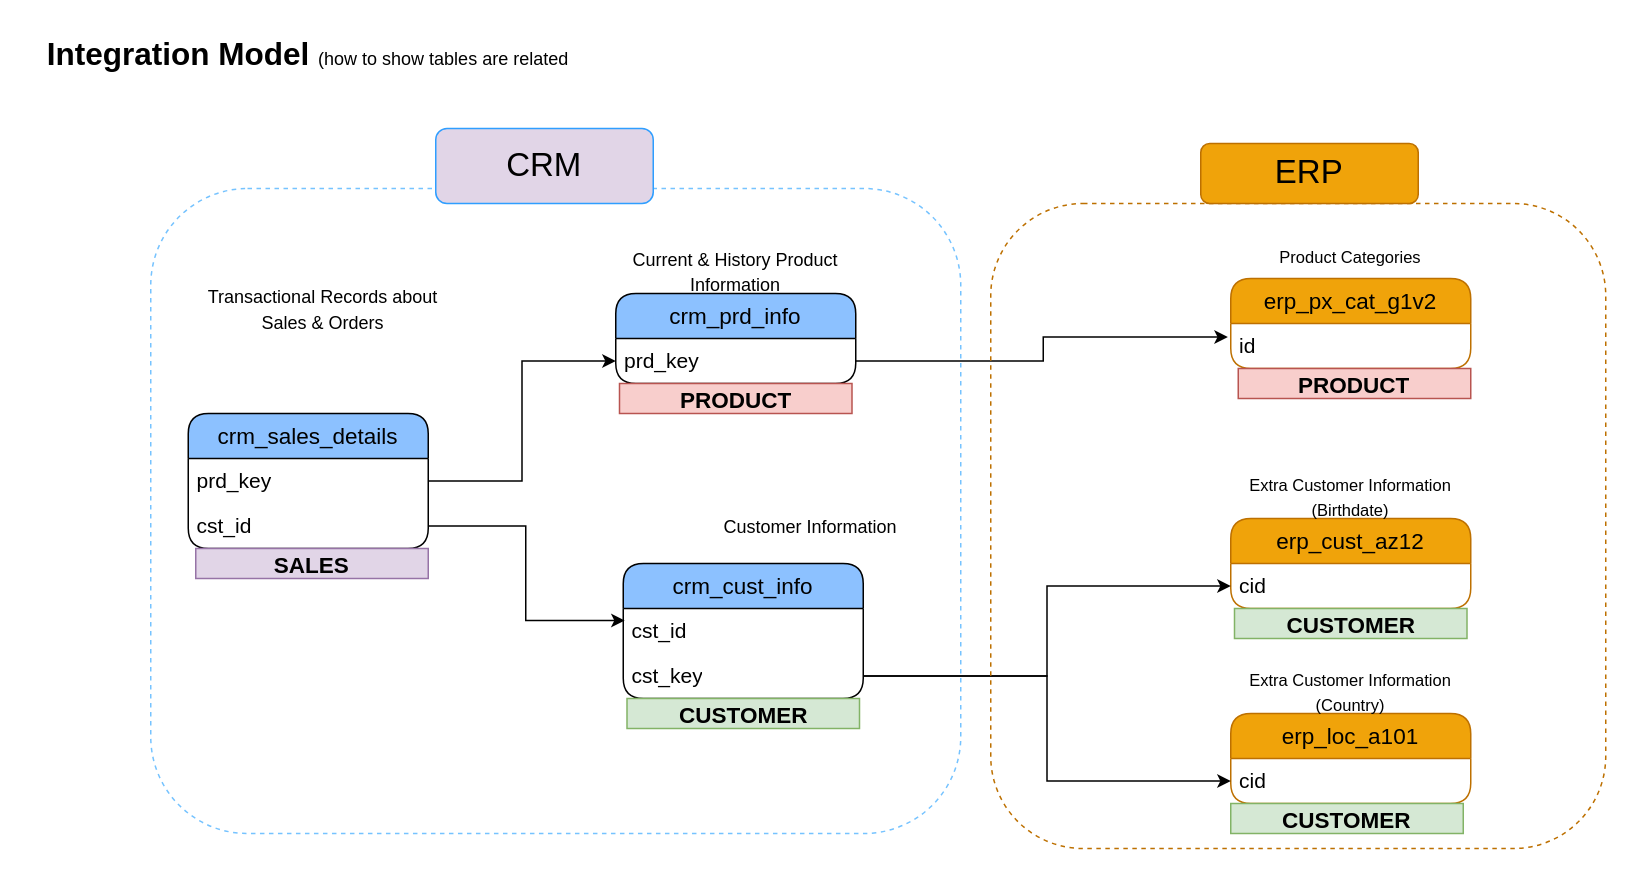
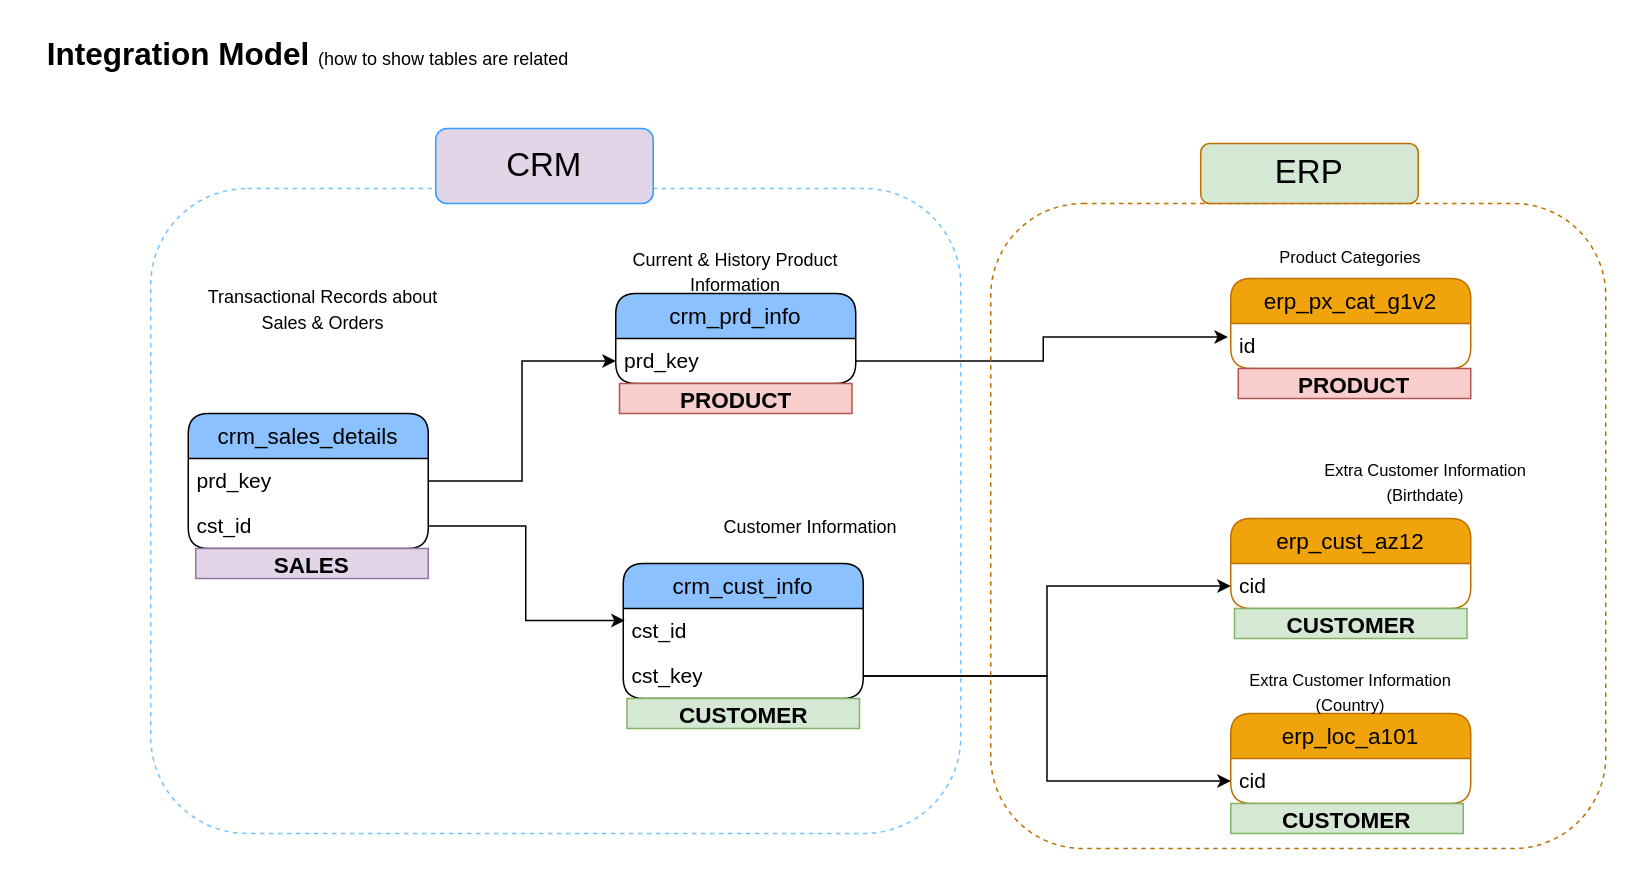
node "ERP": fillcolor #f0a30a -> #d5e8d4
node "Extra Customer Information (Birthdate)": moved (1351, 496) -> (1426, 481)
